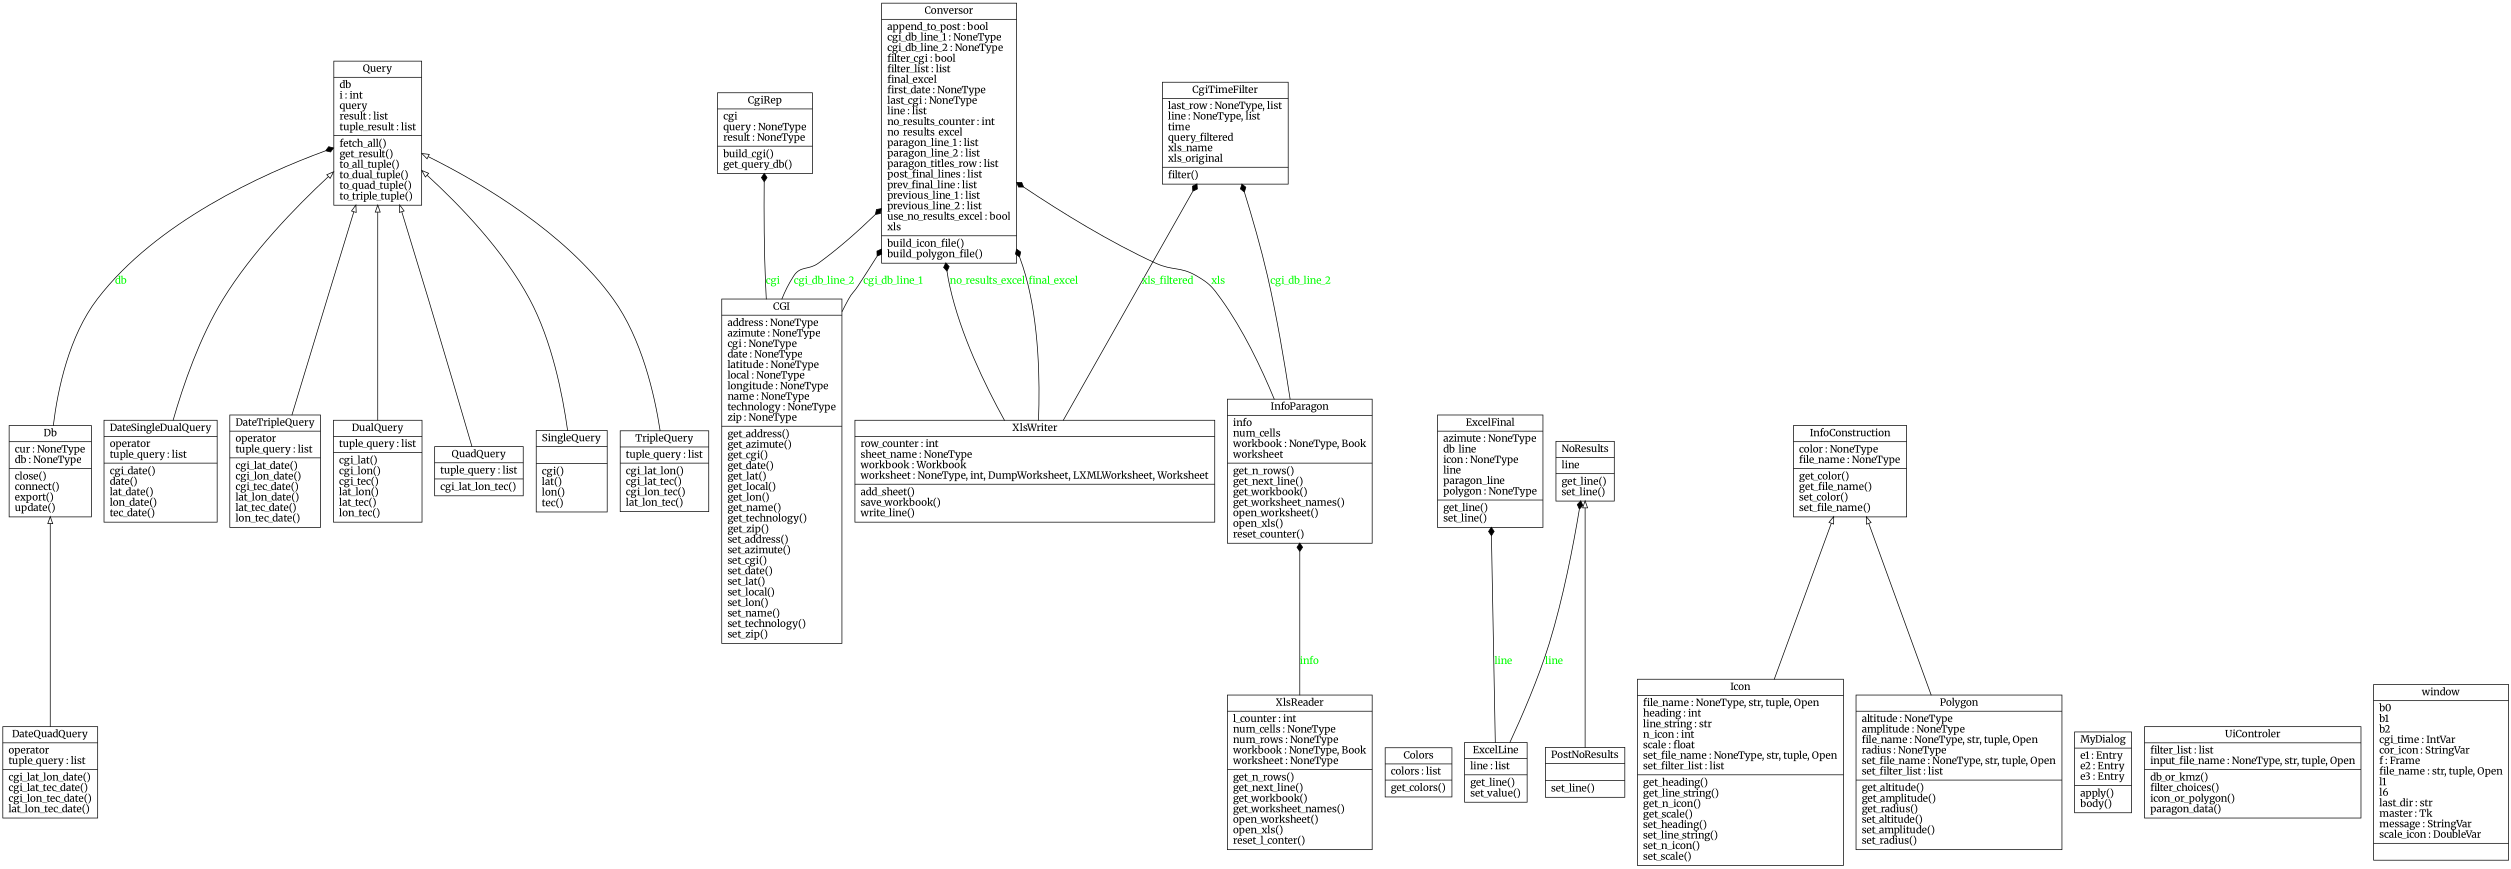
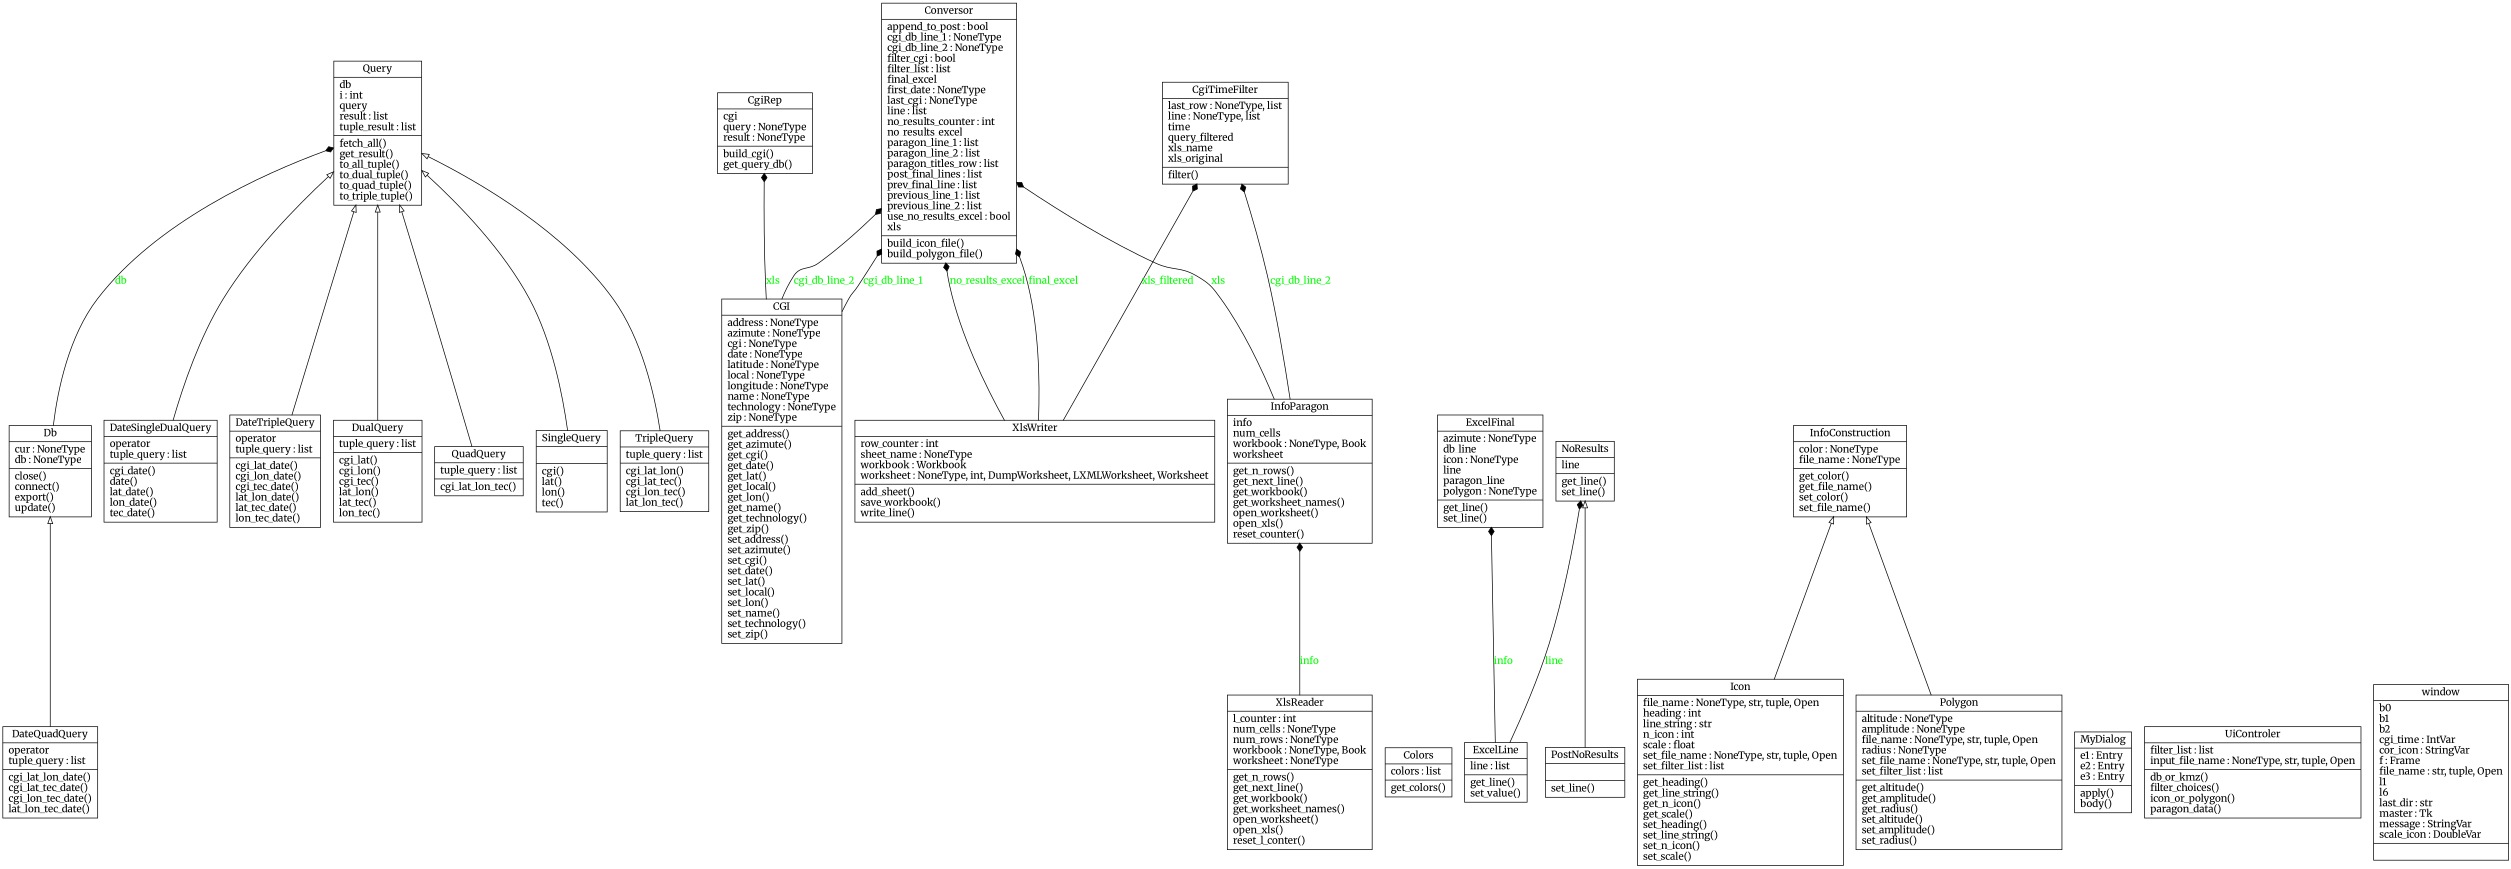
edge "CGI" -> "CgiRep": label "cgi" -> "xls"
edge "ExcelLine" -> "ExcelFinal": label "line" -> "info"
